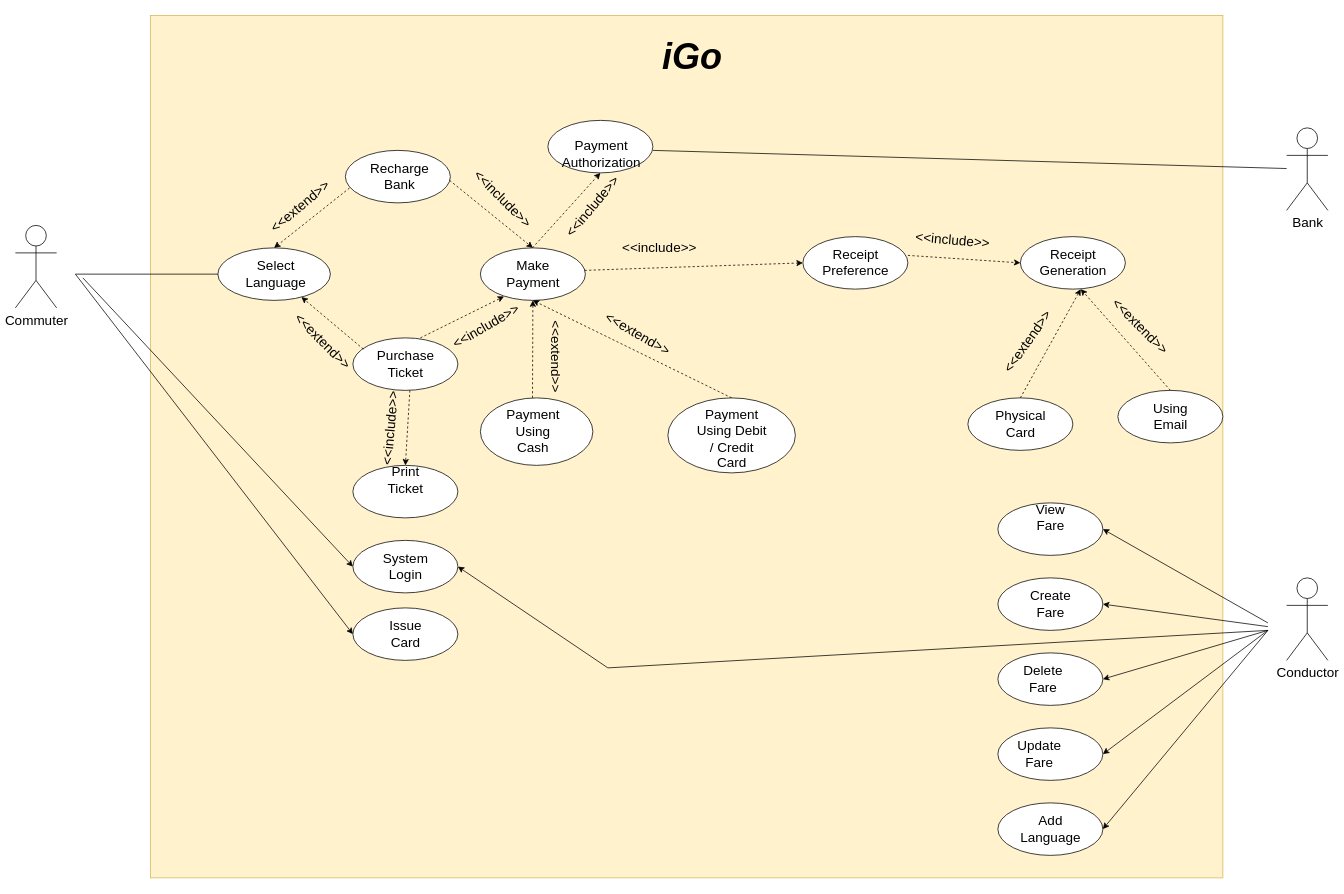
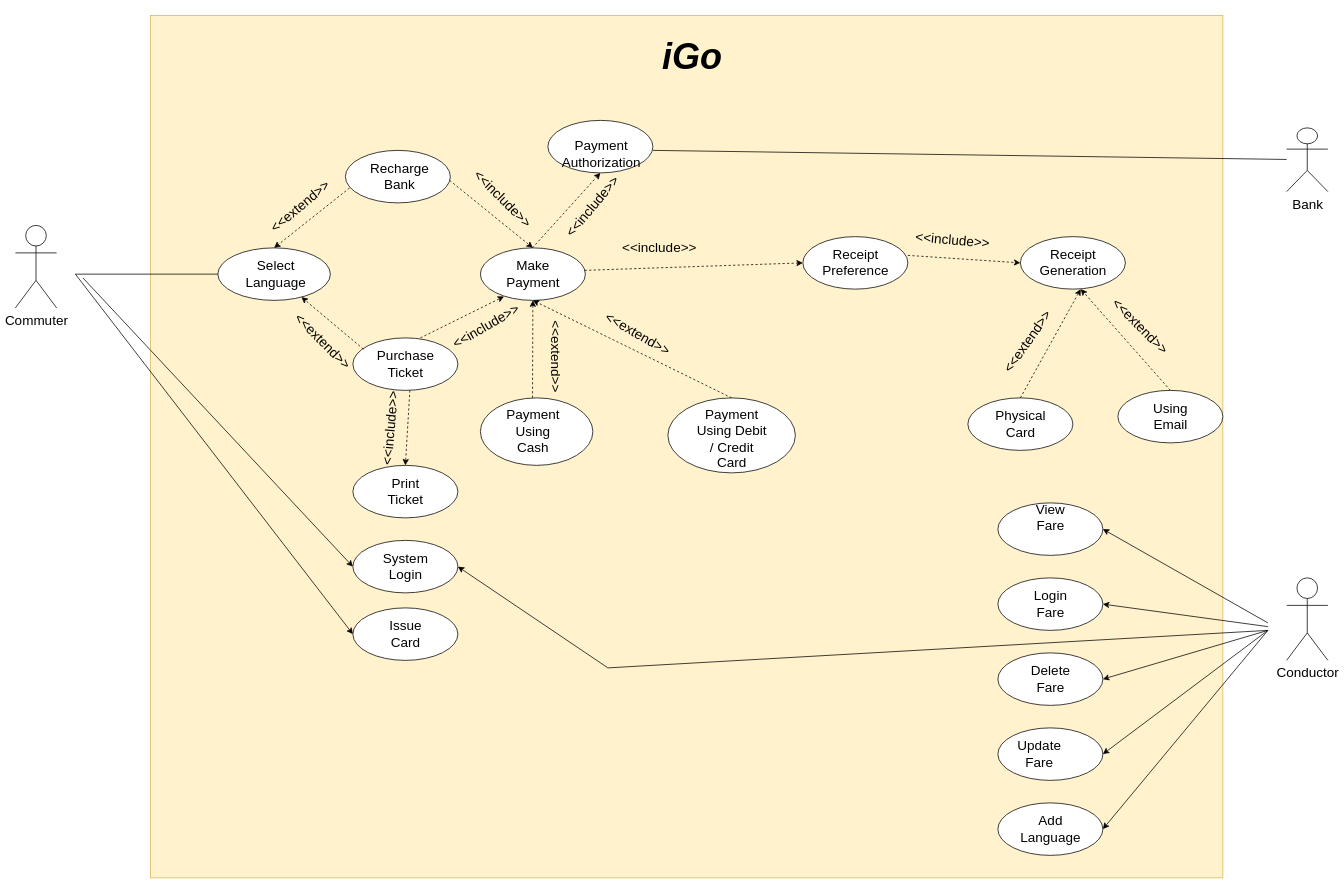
node "Bank": size 41x83 -> 41x64
node "Print Ticket": moved (405, 480) -> (405, 492)
node "Create Fare": label "Create Fare" -> "Login Fare"
node "Delete Fare": moved (1043, 679) -> (1050, 679)
